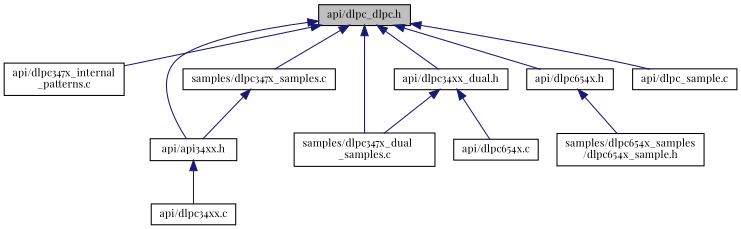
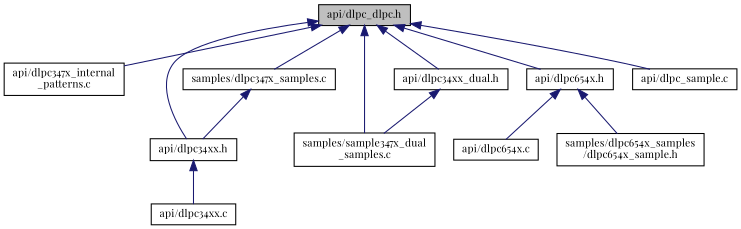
edge "api/dlpc654x.c" -> "api/dlpc34xx_dual.h": now "api/dlpc654x.c" -> "api/dlpc654x.h"
node "api/api34xx.h": label "api/api34xx.h" -> "api/dlpc34xx.h"
node "samples/dlpc347x_dual _samples.c": label "samples/dlpc347x_dual _samples.c" -> "samples/sample347x_dual _samples.c"
